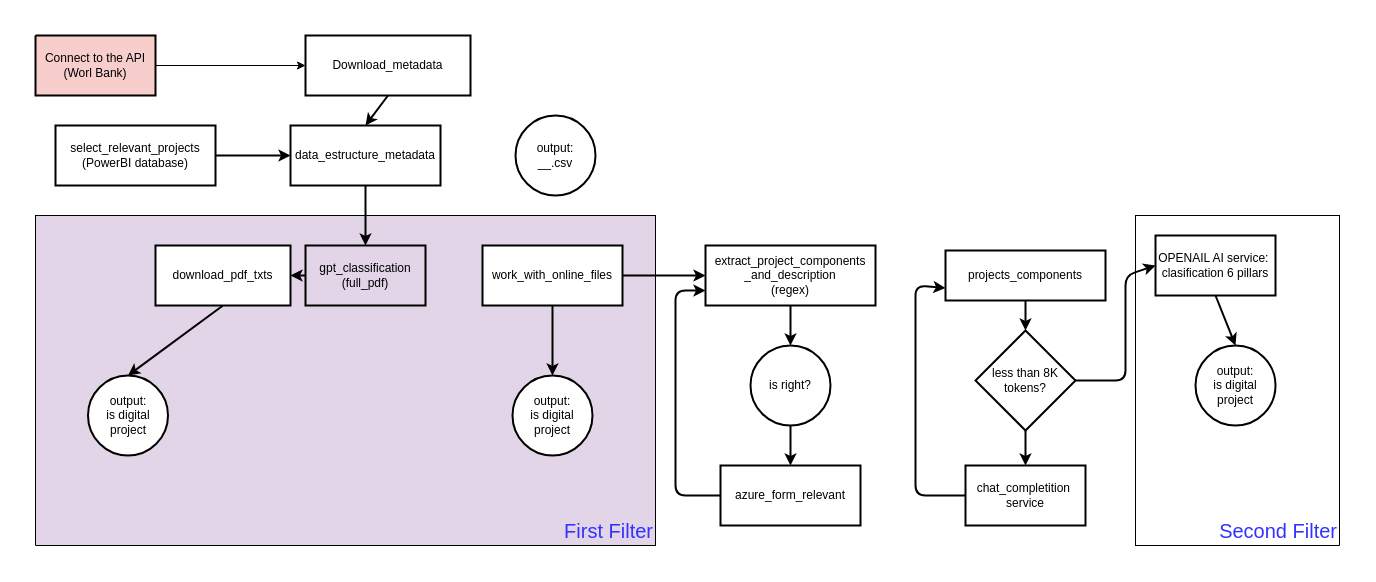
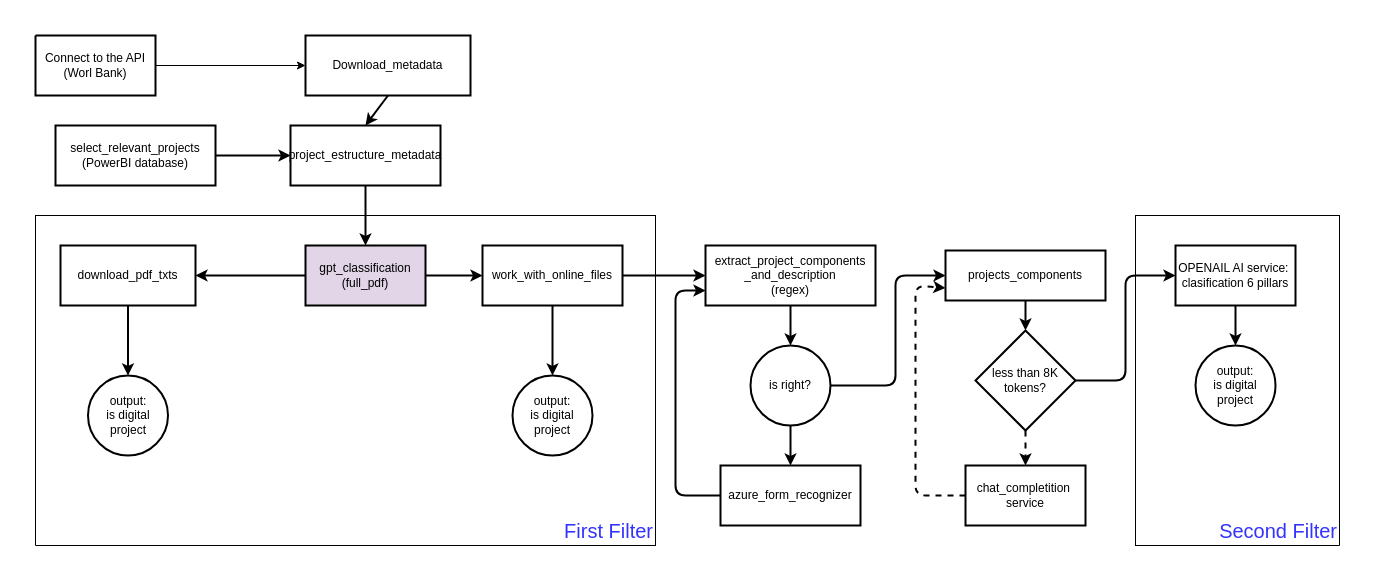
node "Connect to the API (Worl Bank)": fillcolor #f8cecc -> #ffffff
node "data_estructure_metadata": label "data_estructure_metadata" -> "project_estructure_metadata"
node "output: __.csv": removed
node "OPENAIL AI service: clasification 6 pillars": moved (1216, 266) -> (1236, 276)
node "download_pdf_txts": moved (223, 276) -> (128, 276)
edge "gpt_classification (full_pdf)" -> "work_with_online_files": added
edge "is right?" -> "projects_components": added
node "First Filter": fillcolor #e1d5e7 -> #ffffff
edge "chat_completition service" -> "projects_components": style solid -> dashed
edge "less than 8K tokens?" -> "chat_completition service": style solid -> dashed
node "azure_form_relevant": label "azure_form_relevant" -> "azure_form_recognizer"
